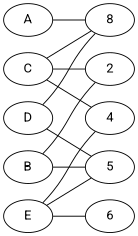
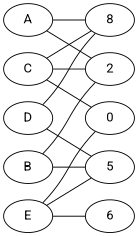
edge "A" -- "2": added
node "4": label "4" -> "0"
